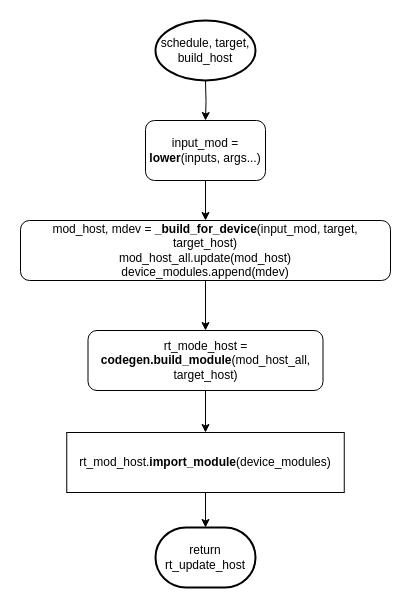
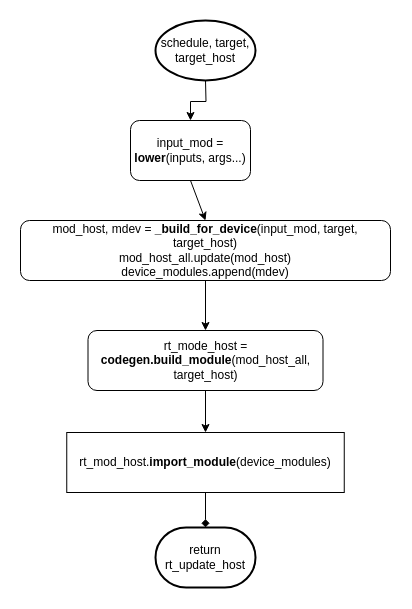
node "schedule, target, build_host": label "schedule, target, build_host" -> "schedule, target, target_host"
node "input_mod = lower(inputs, args...)": moved (206, 151) -> (191, 151)
edge "rt_mod_host.import_module(device_modules)" -> "return rt_update_host": arrowhead classic -> diamond
